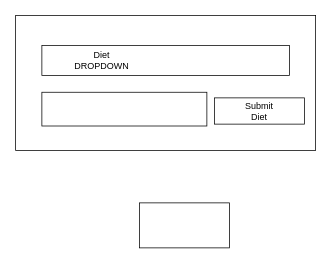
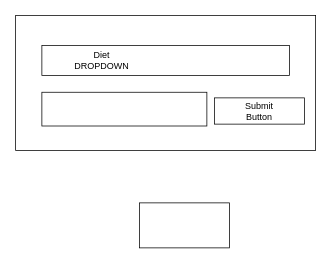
node "Submit Diet": label "Submit Diet" -> "Submit Button"
